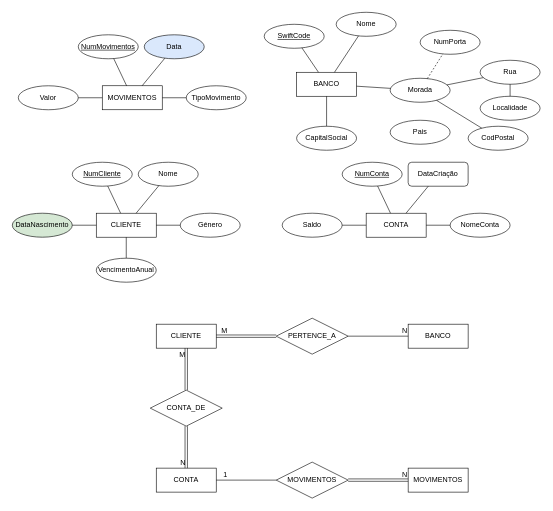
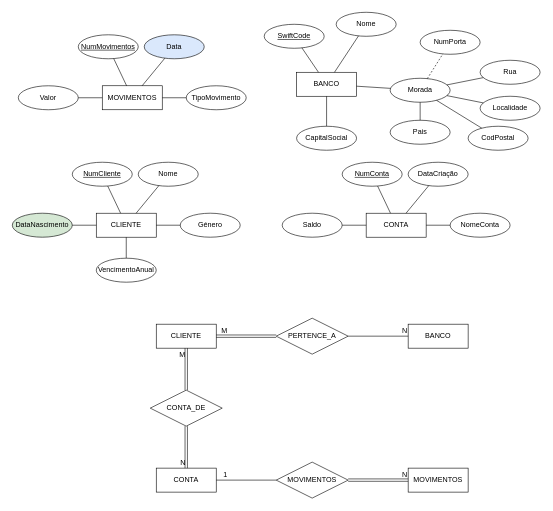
edge "Rua" -- "Localidade": now "Morada" -- "Localidade"
edge "Morada" -- "Pais": added
node "DataCriação": shape rounded rectangle -> ellipse
